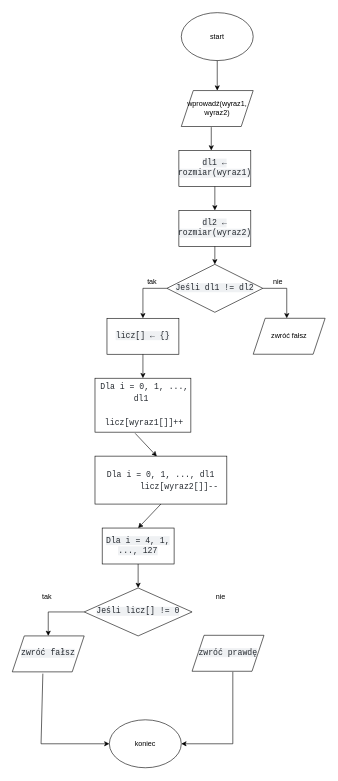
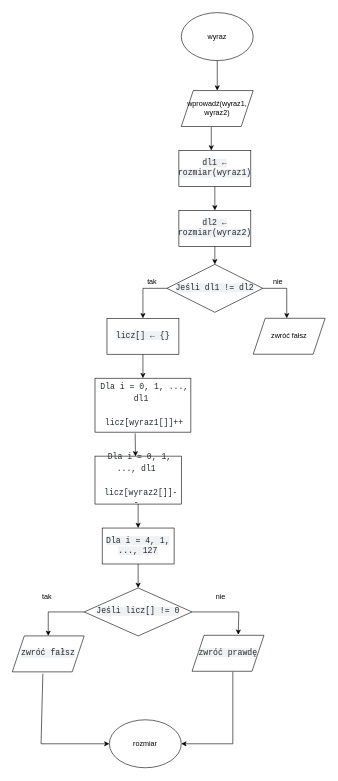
node "start": label "start" -> "wyraz"
node "Dla i = 0, 1, ..., dl1 licz[wyraz2[]]--": size 132x48 -> 86x48
edge "Jeśli licz[] != 0" -> "zwróć prawdę": added
node "koniec": label "koniec" -> "rozmiar"
